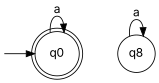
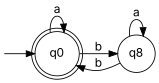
edge "q0" -> "q8": added, label "b"
edge "q8" -> "q0": added, label "b"
